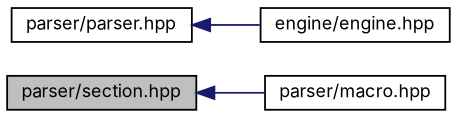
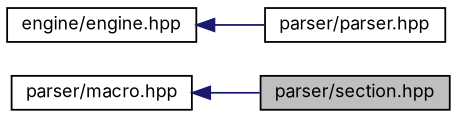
edge "engine/engine.hpp" -> "parser/parser.hpp": reversed
edge "parser/macro.hpp" -> "parser/section.hpp": reversed
